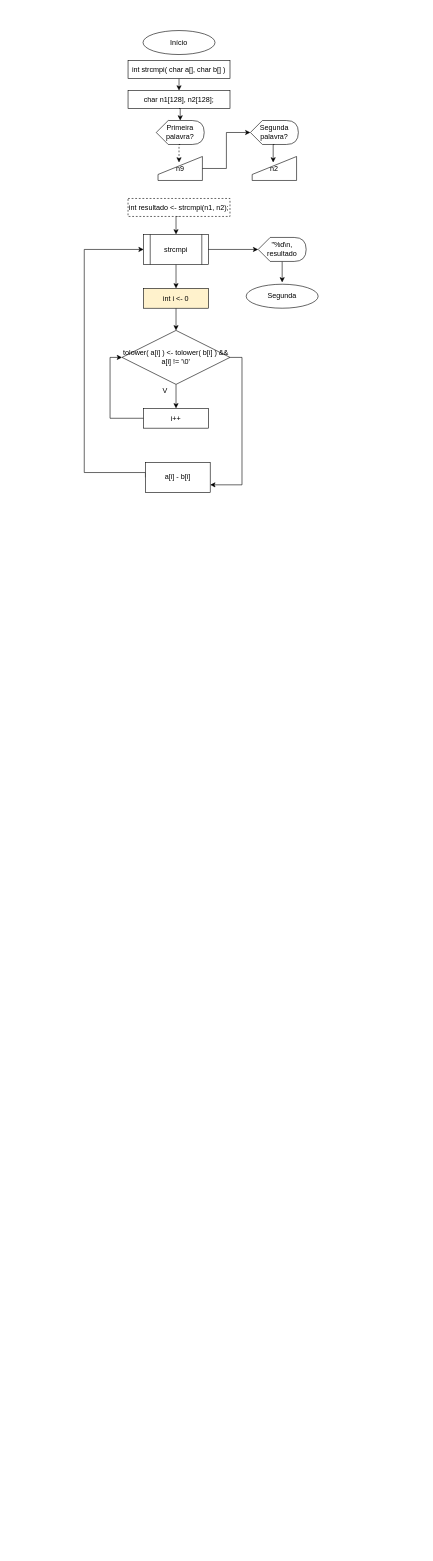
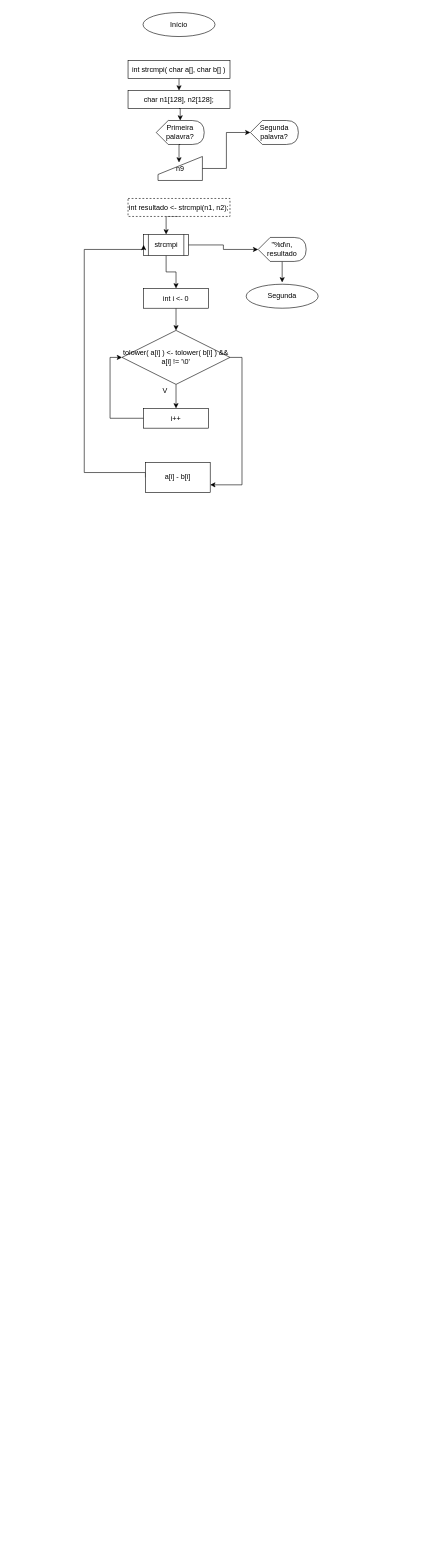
node "Início": moved (179, 42) -> (179, 24)
edge "Primeira palavra?" -> "n9": style dashed -> solid
edge "Segunda palavra?" -> "n2": removed
node "n2": removed
node "strcmpi": size 65x30 -> 45x21
node "int i <- 0": fillcolor #fff2cc -> #ffffff
